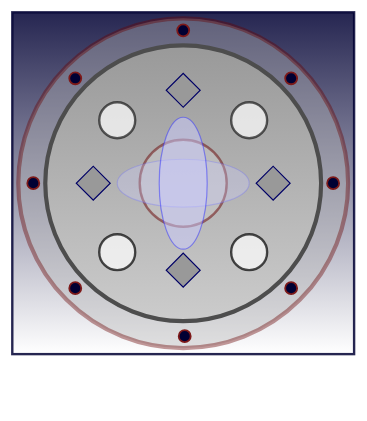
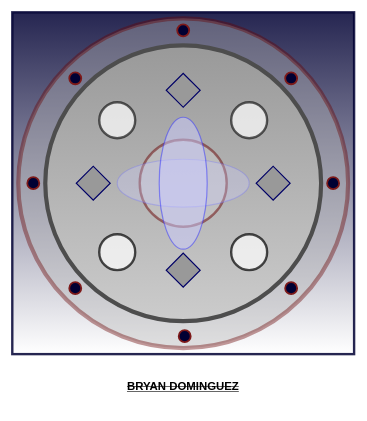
node "BRYAN DOMINGUEZ": added
